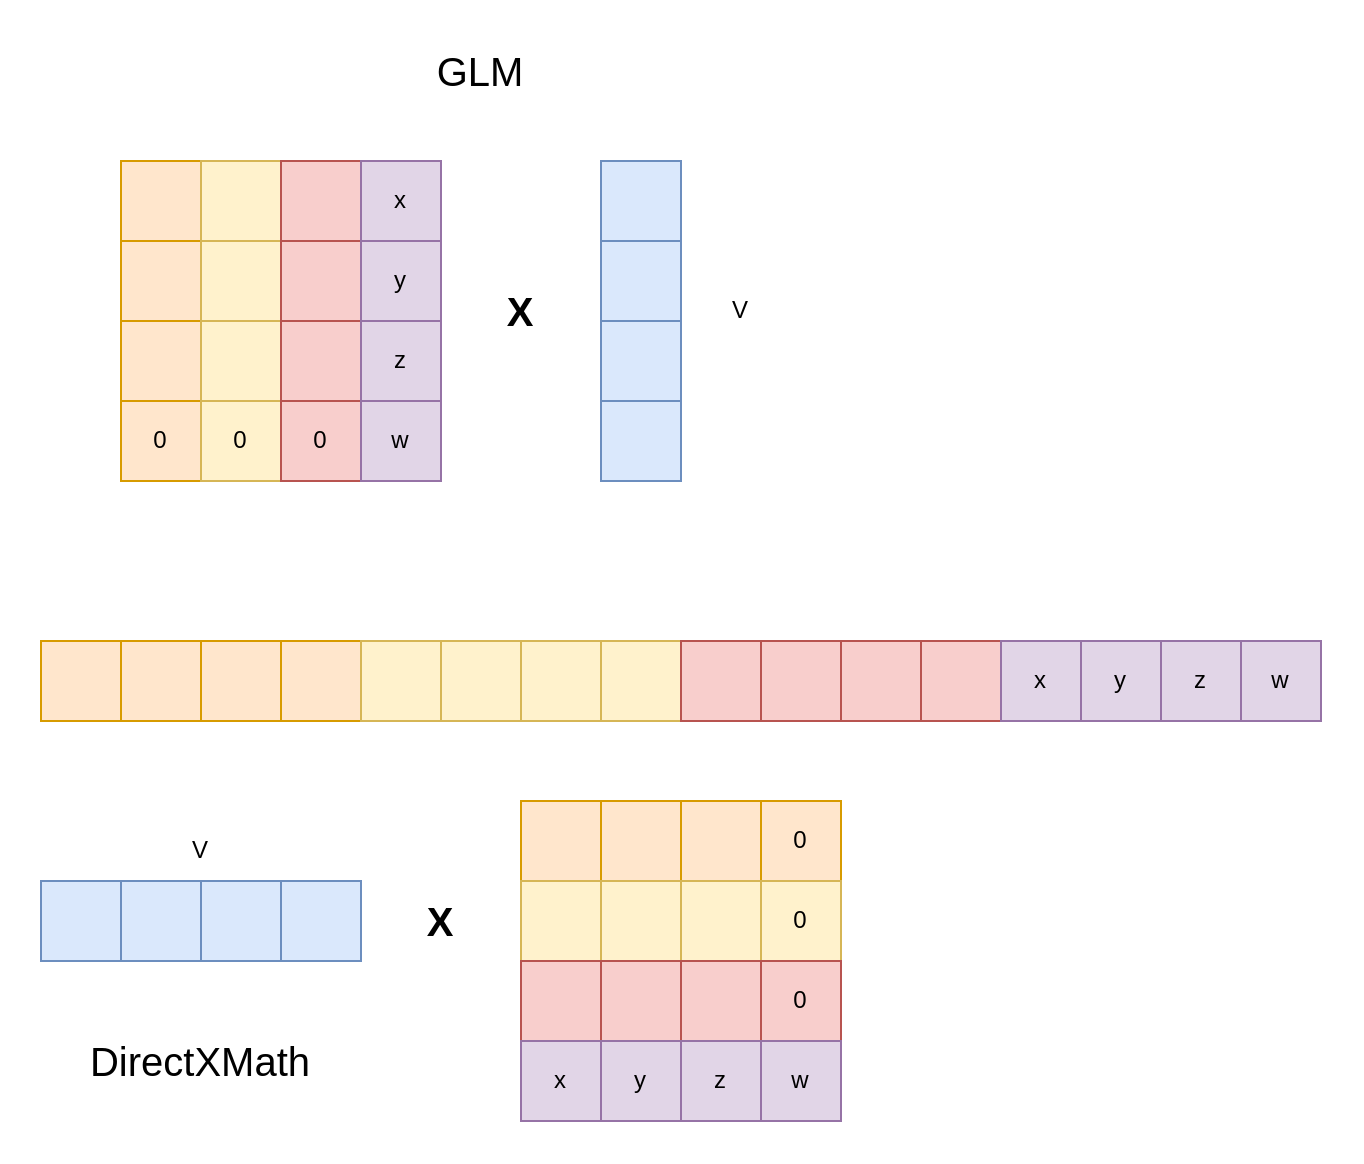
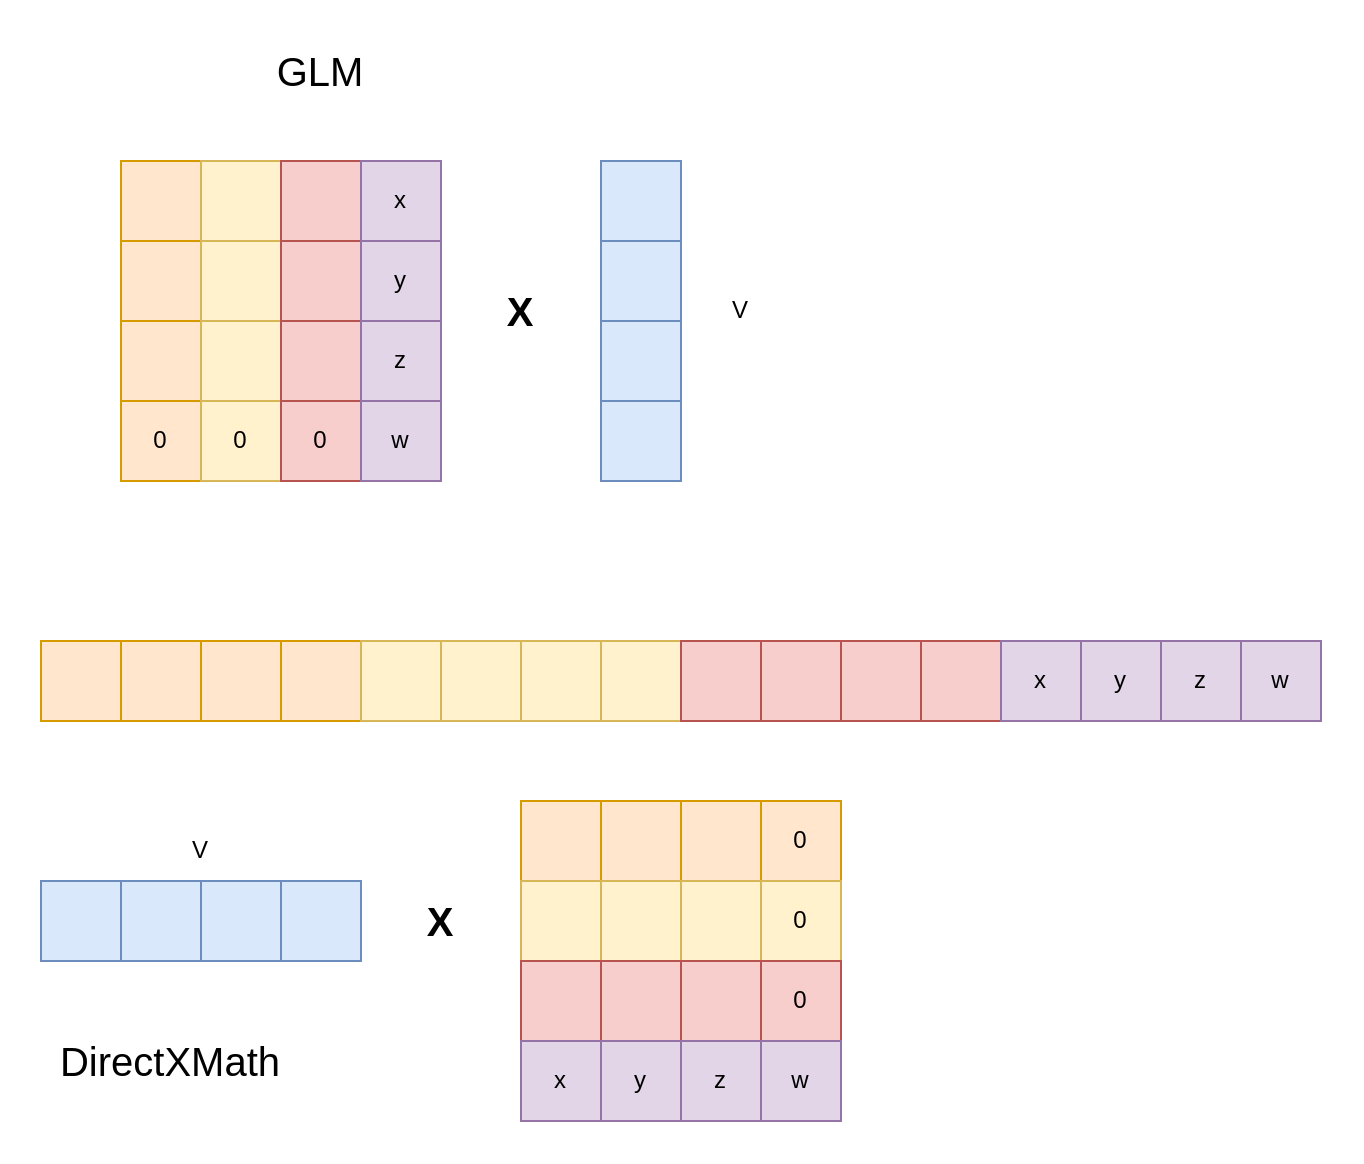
node "GLM": moved (481, 71) -> (321, 71)
node "DirectXMath": moved (201, 1061) -> (171, 1061)
